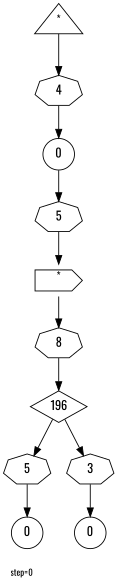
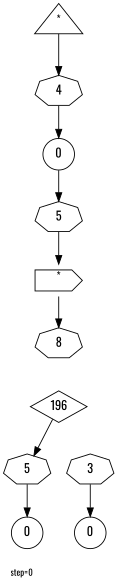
edge "8" -> "196": removed
edge "196" -> "3": removed
